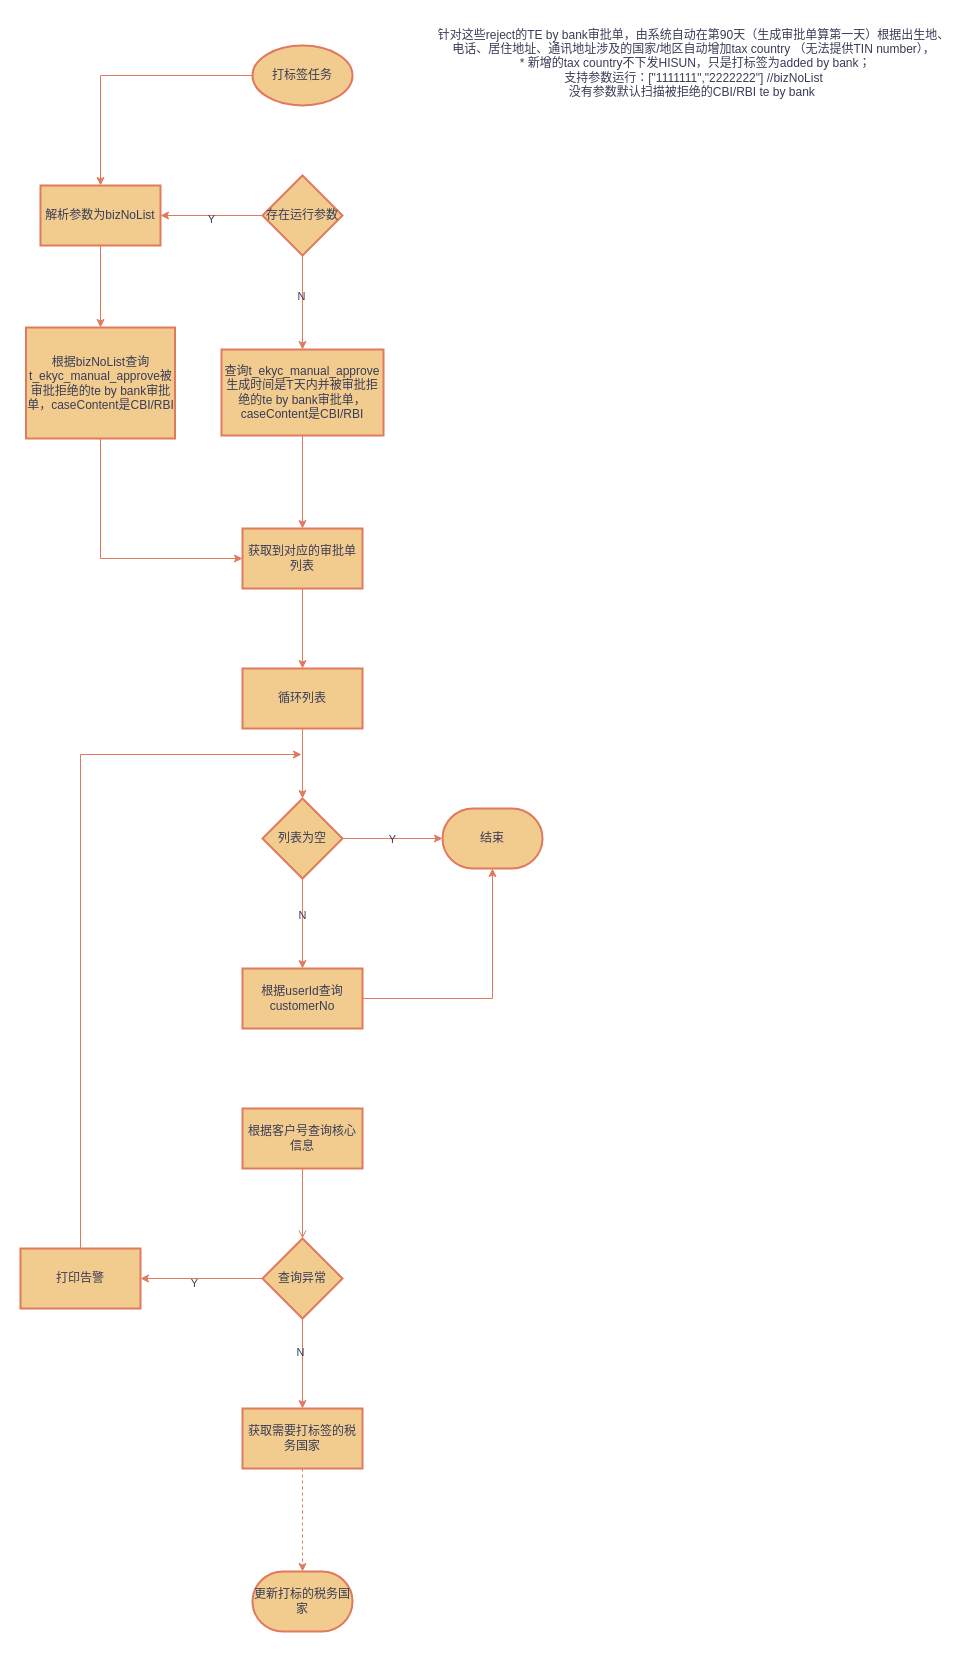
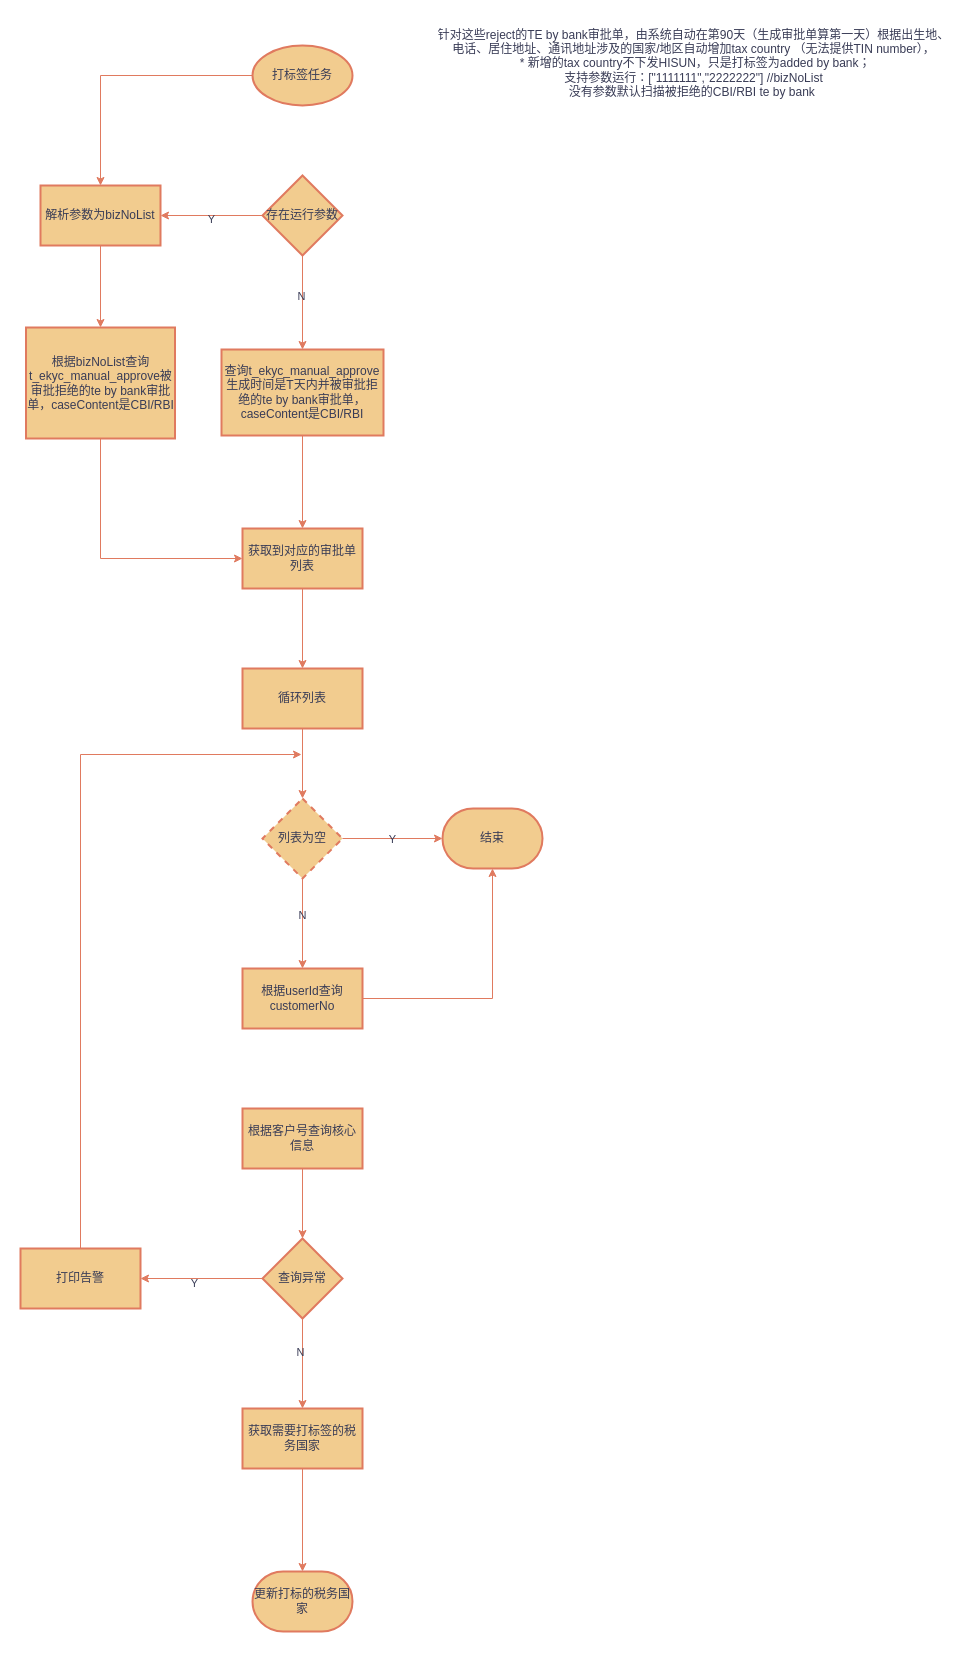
node "列表为空": style solid -> dashed
edge "根据客户号查询核心信息" -> "查询异常": arrowhead open -> classic
edge "获取需要打标签的税务国家" -> "更新打标的税务国家": style dashed -> solid
